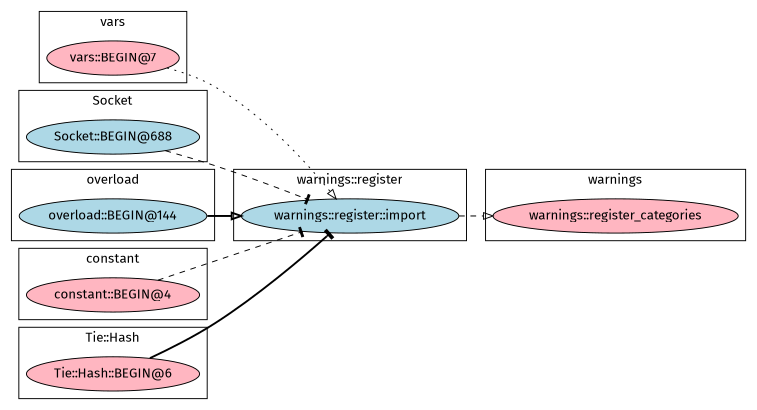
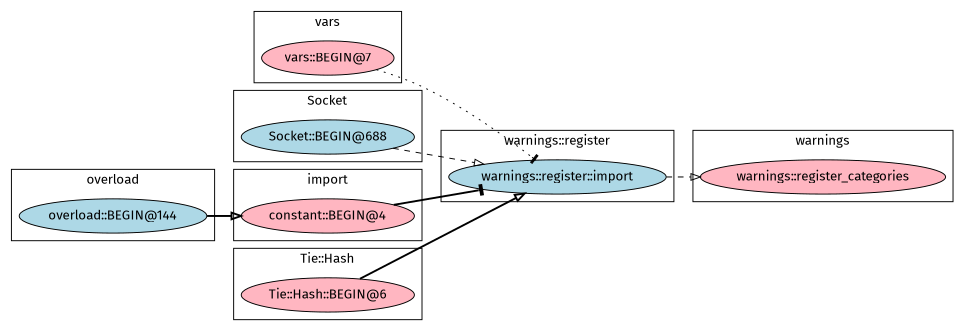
edge "vars::BEGIN@7" -> "warnings::register::import": arrowhead onormal -> tee
edge "Socket::BEGIN@688" -> "warnings::register::import": arrowhead tee -> onormal
edge "overload::BEGIN@144" -> "warnings::register::import": now "overload::BEGIN@144" -> "constant::BEGIN@4"
edge "constant::BEGIN@4" -> "warnings::register::import": style dashed -> bold
cluster "constant": label "constant" -> "import"
edge "Tie::Hash::BEGIN@6" -> "warnings::register::import": arrowhead tee -> onormal
